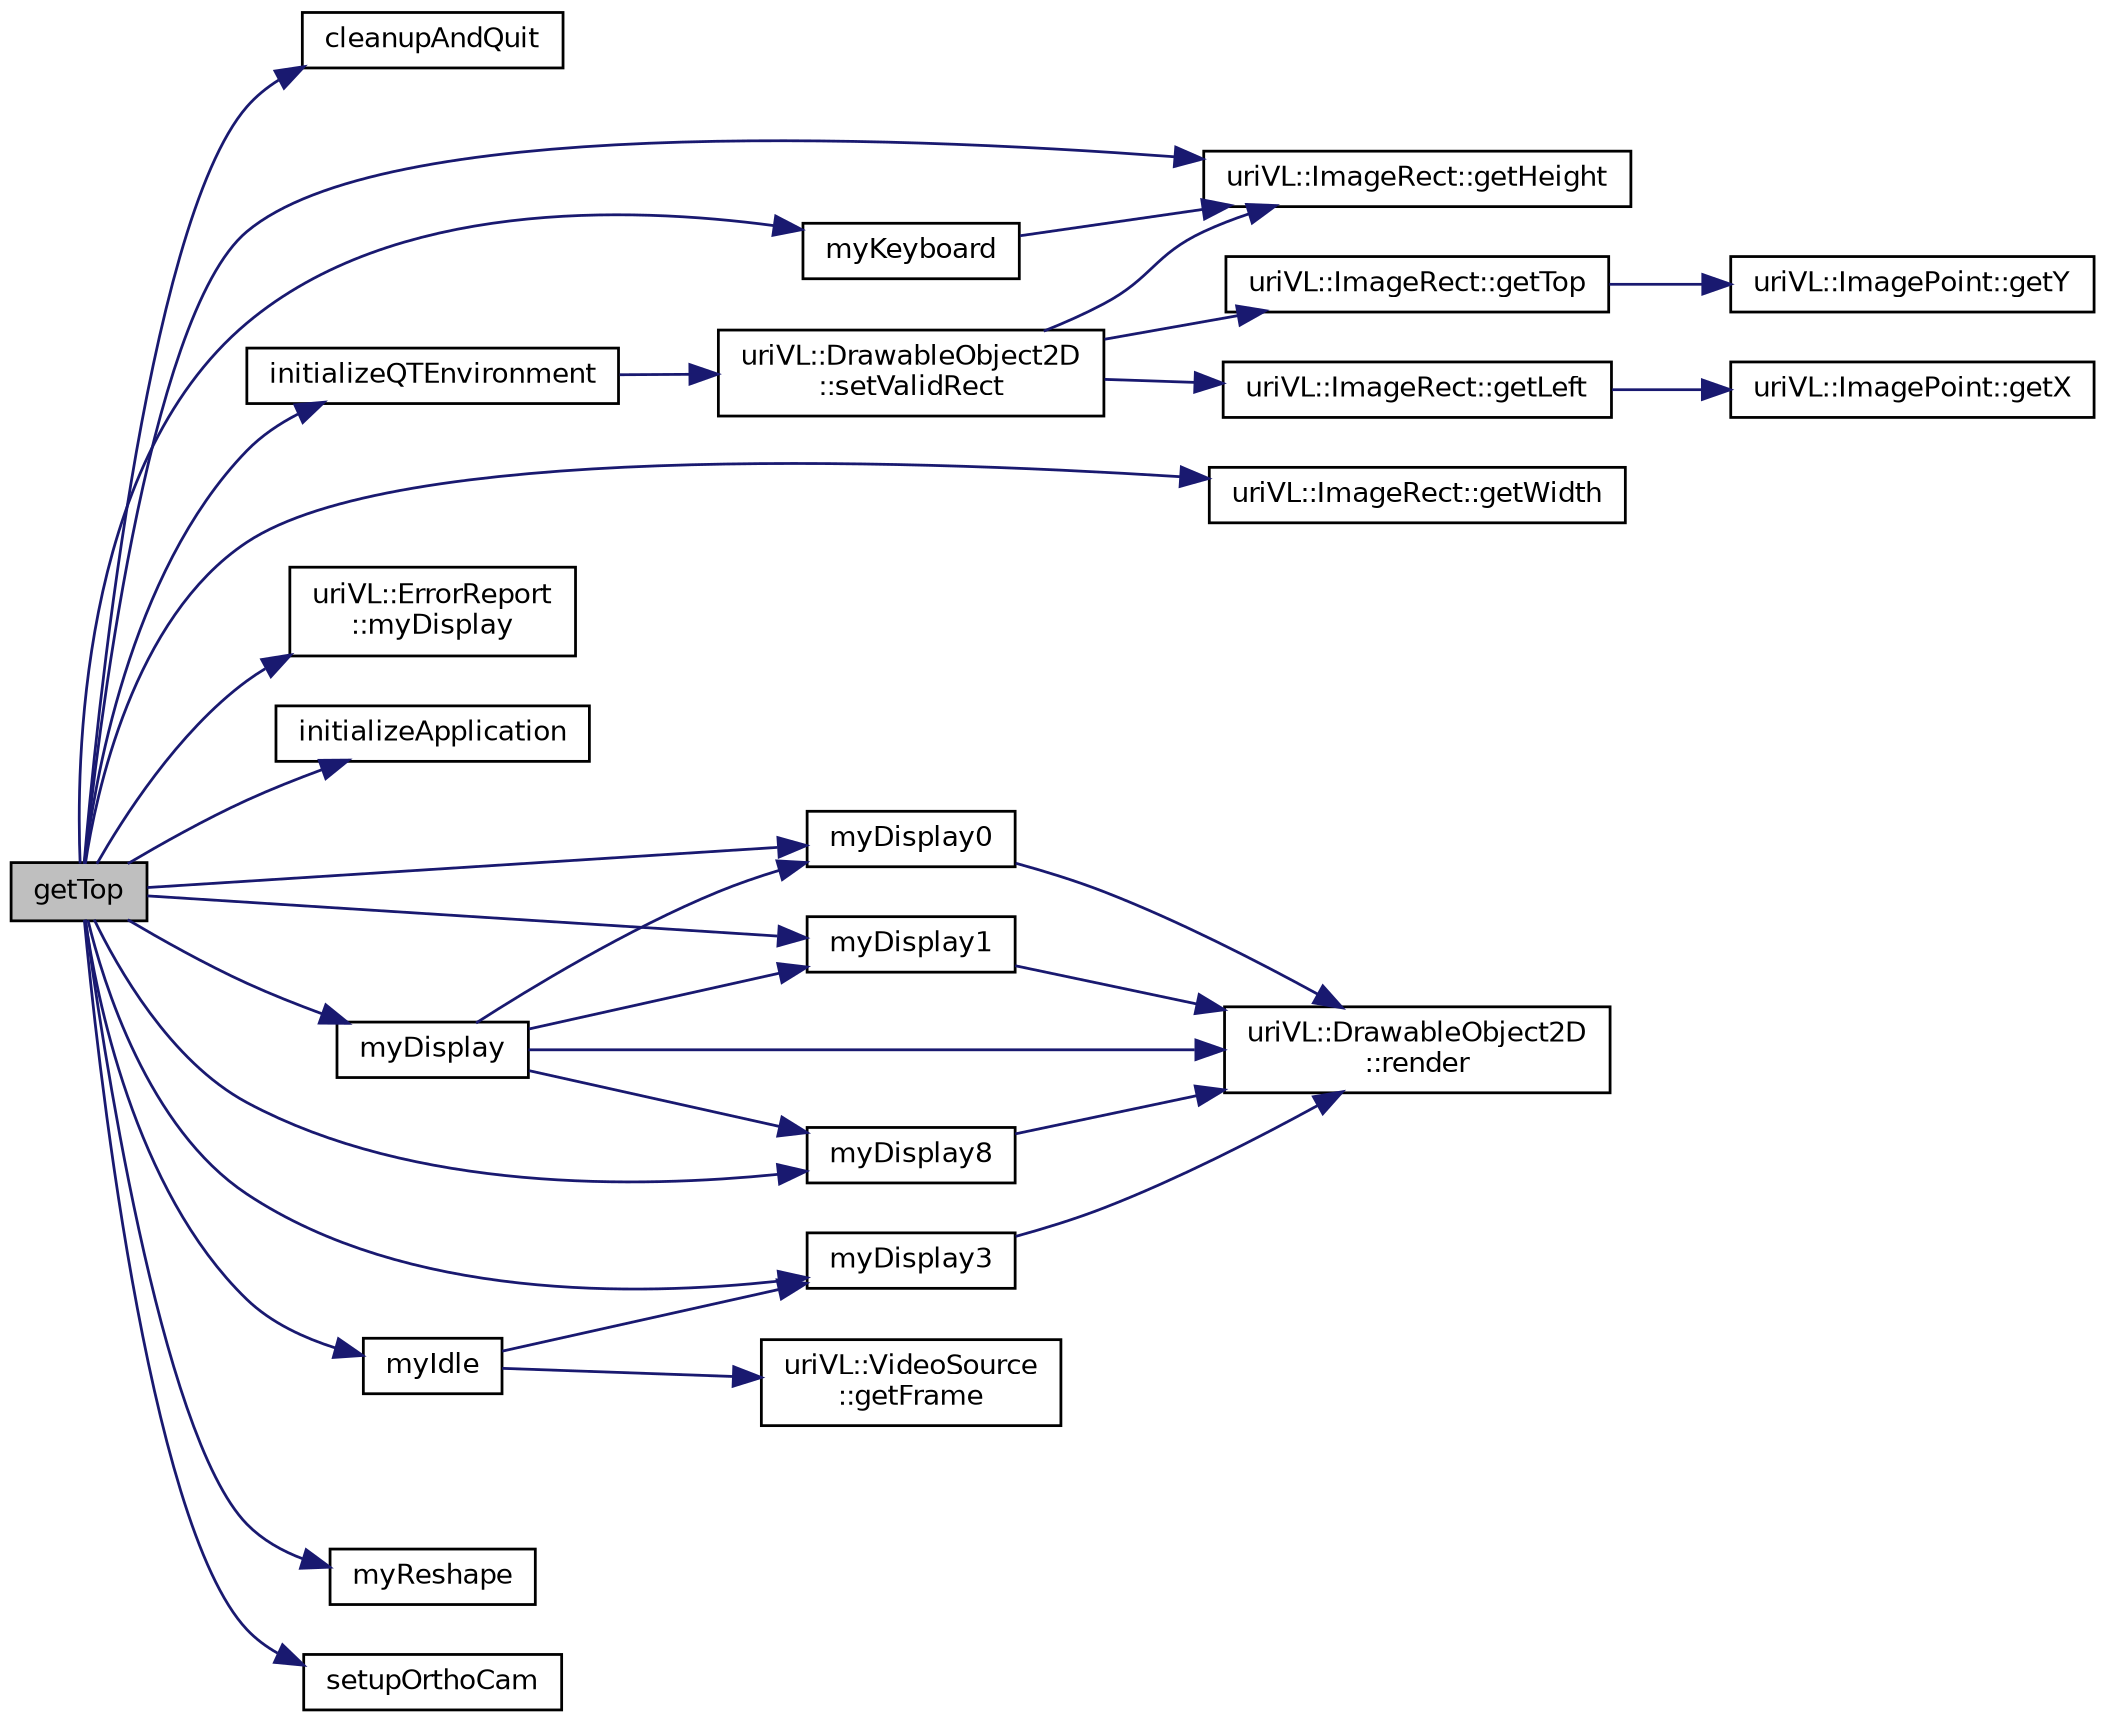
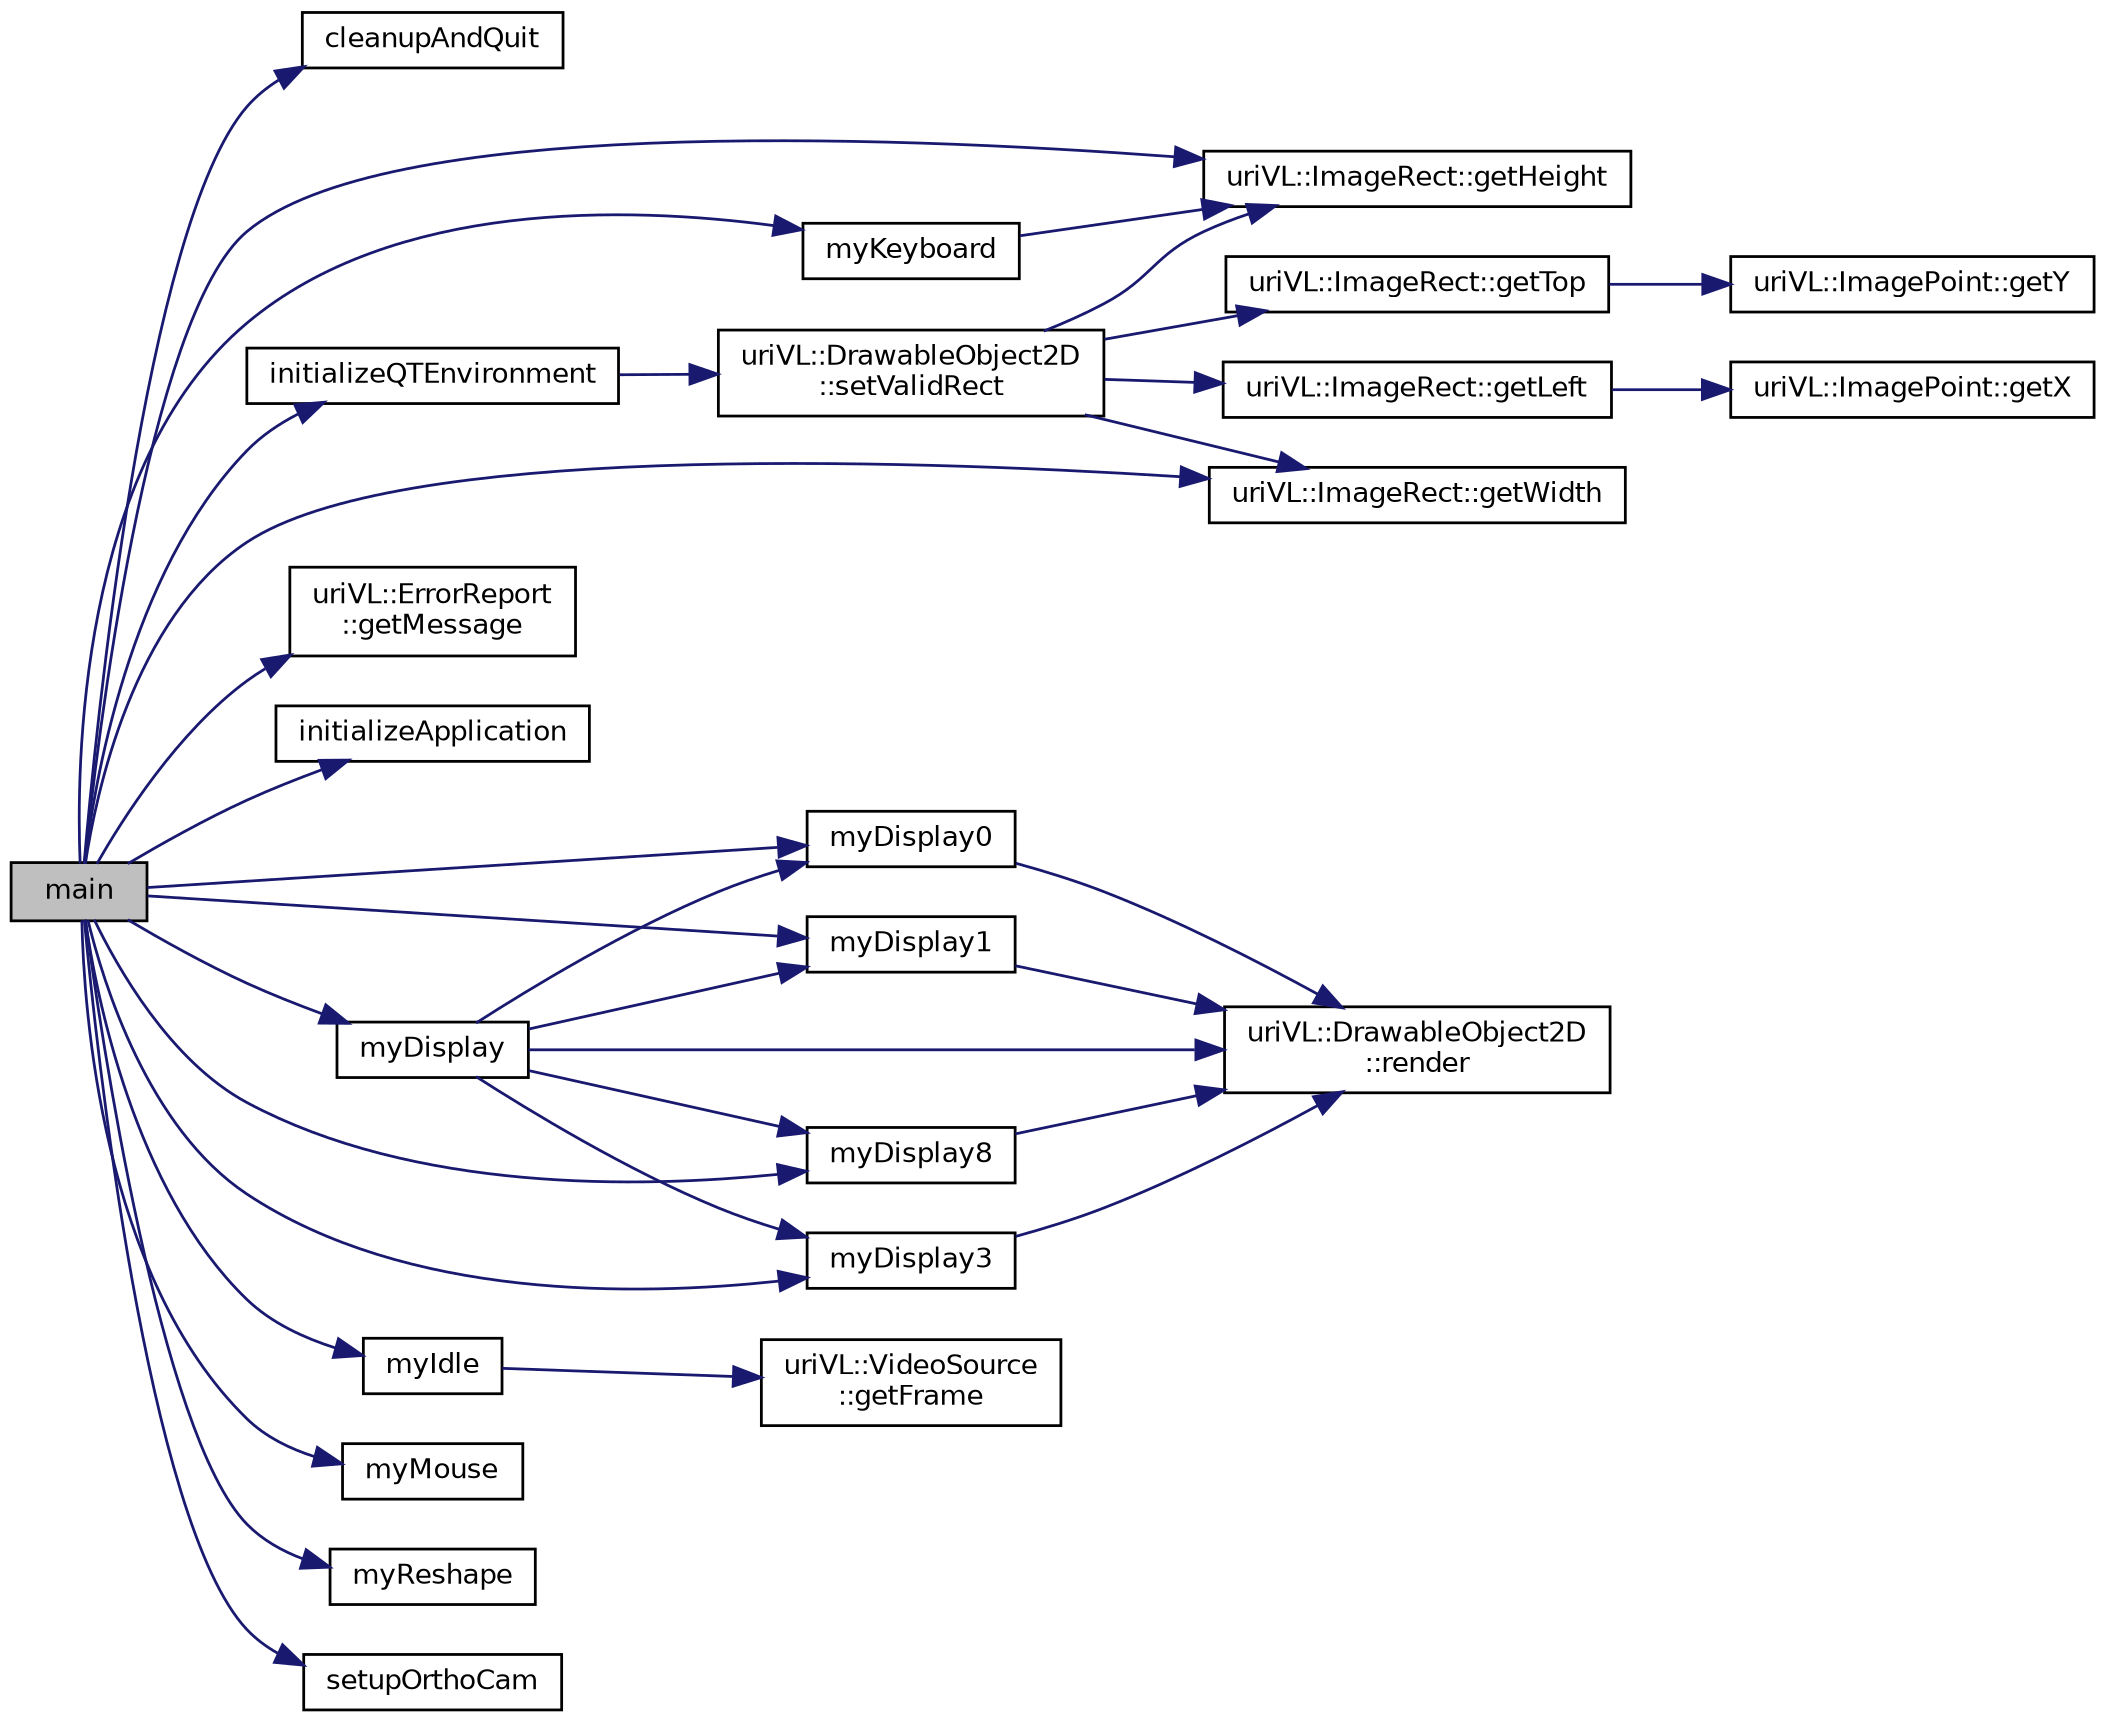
edge "uriVL::DrawableObject2D ::setValidRect" -> "uriVL::ImageRect::getWidth": added
node "uriVL::ErrorReport ::myDisplay": label "uriVL::ErrorReport ::myDisplay" -> "uriVL::ErrorReport ::getMessage"
node "getTop": label "getTop" -> "main"
edge "myIdle" -> "myDisplay3": now "myDisplay" -> "myDisplay3"
node "myMouse": added
